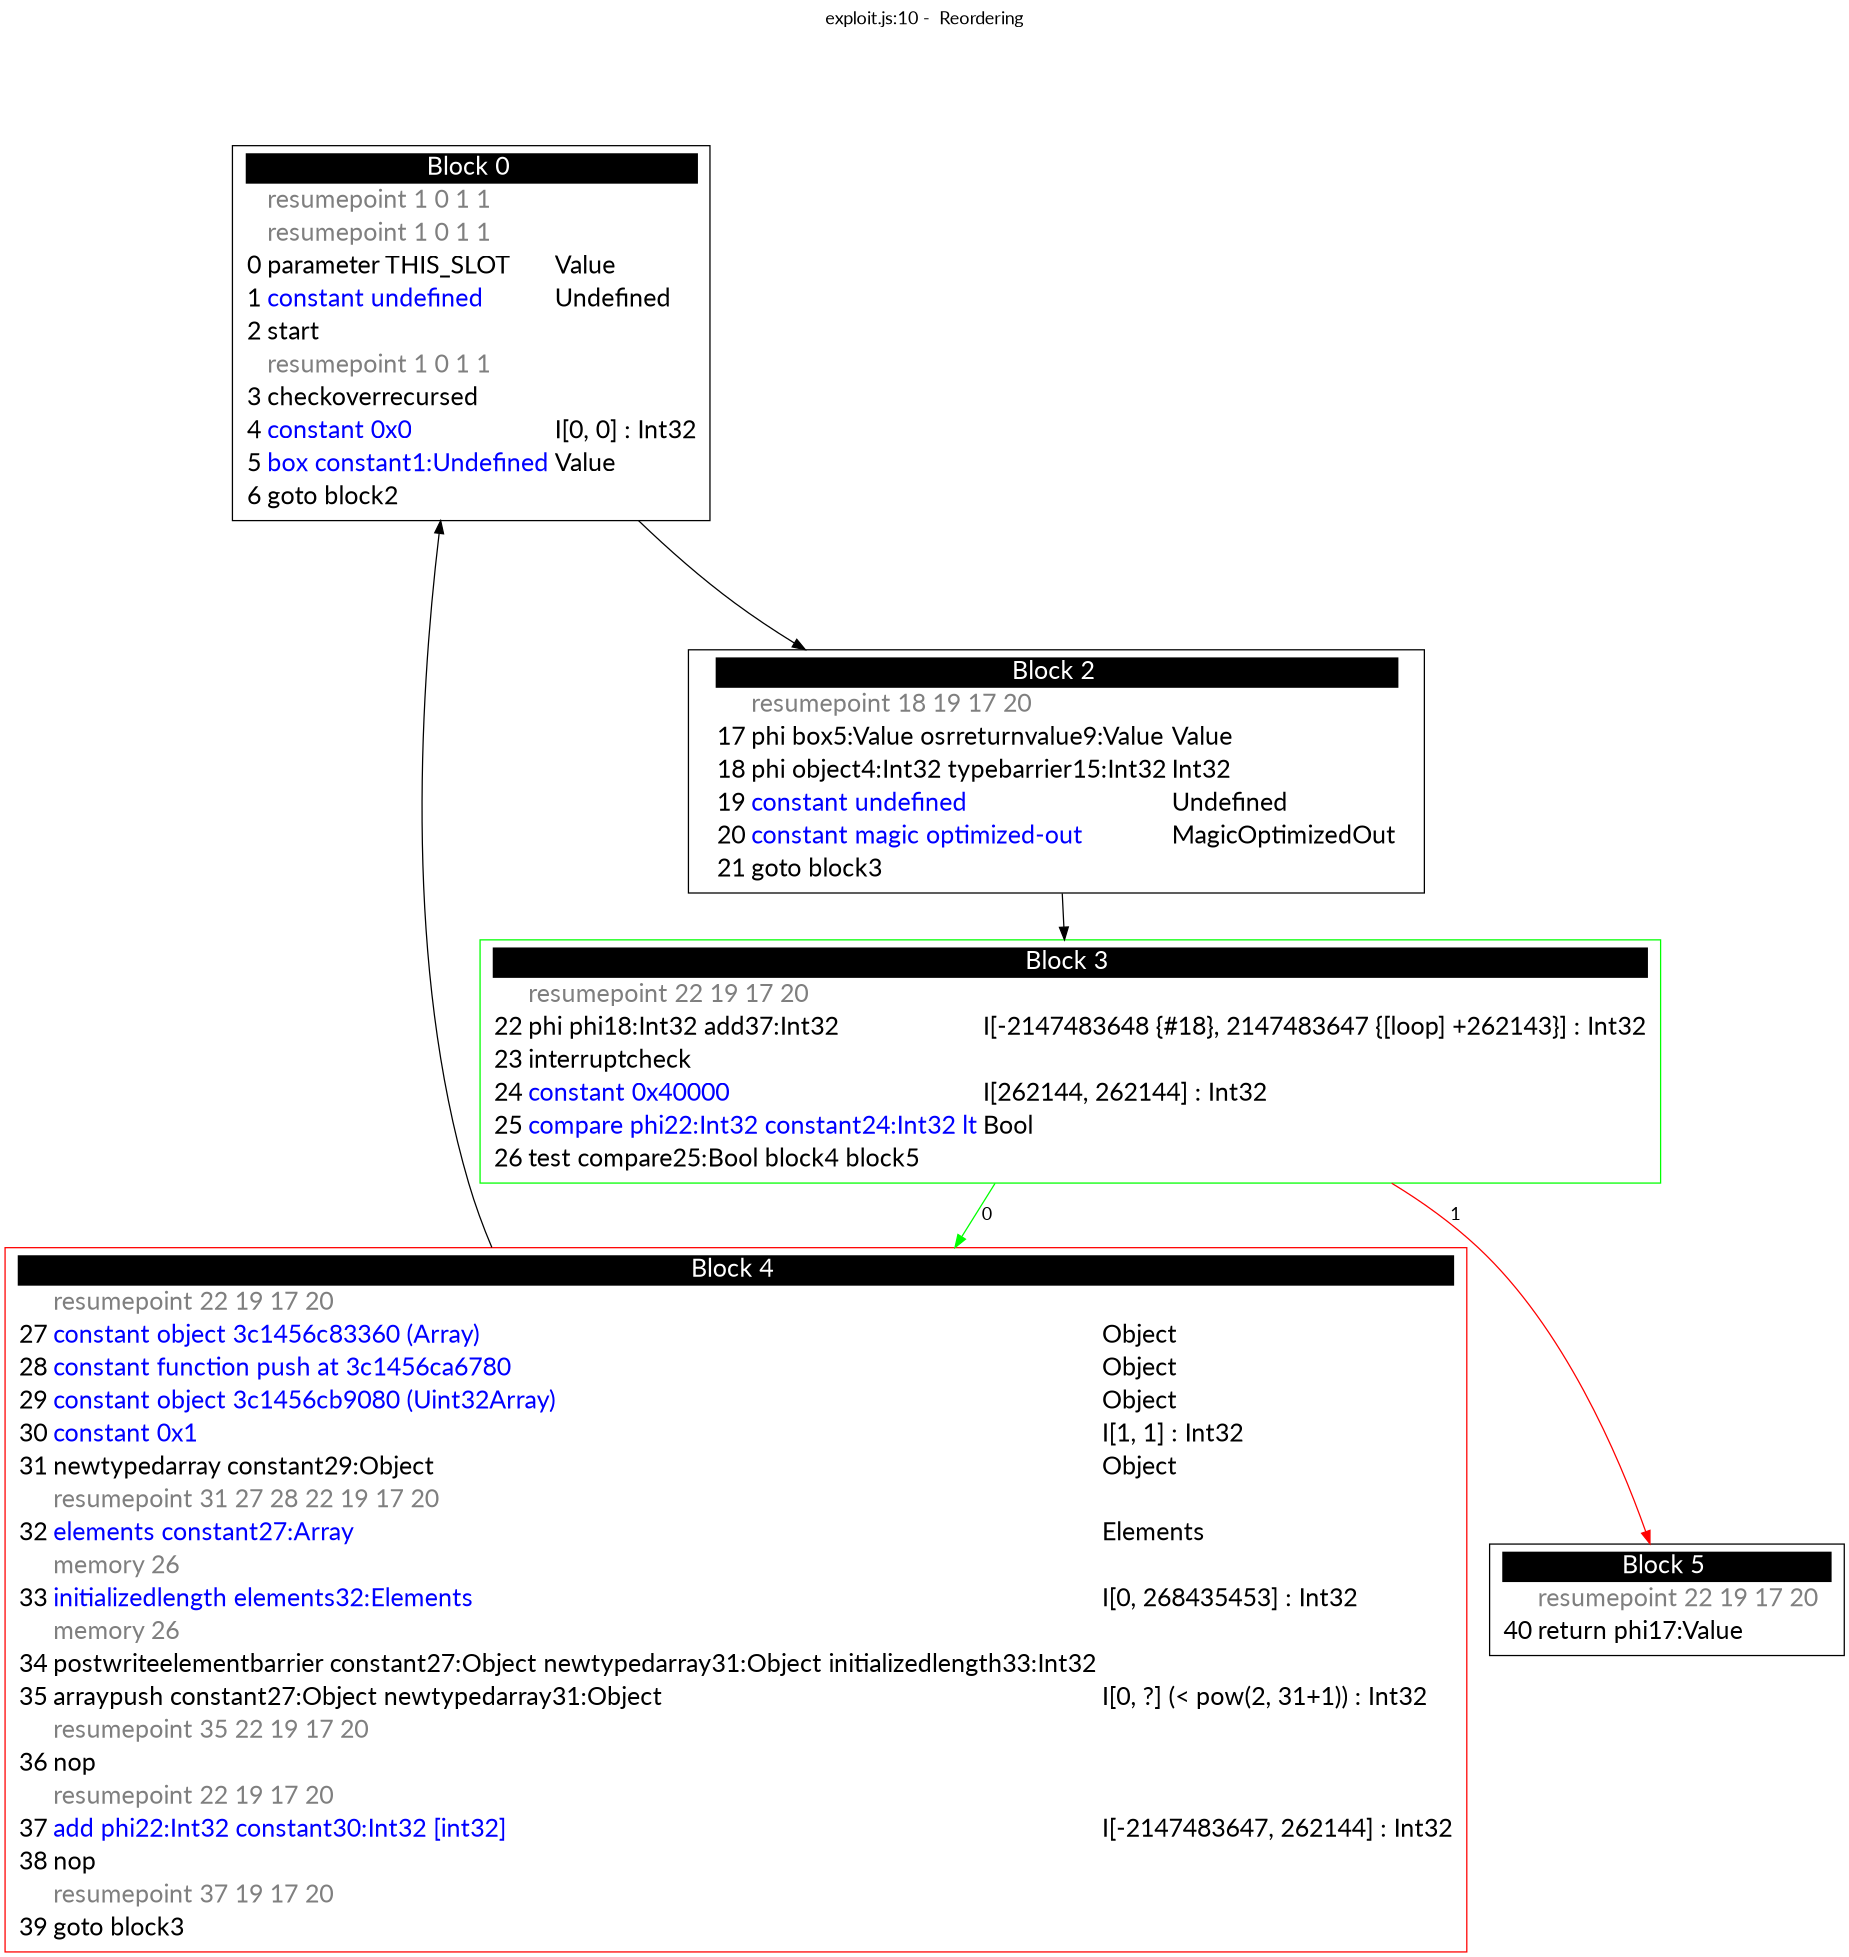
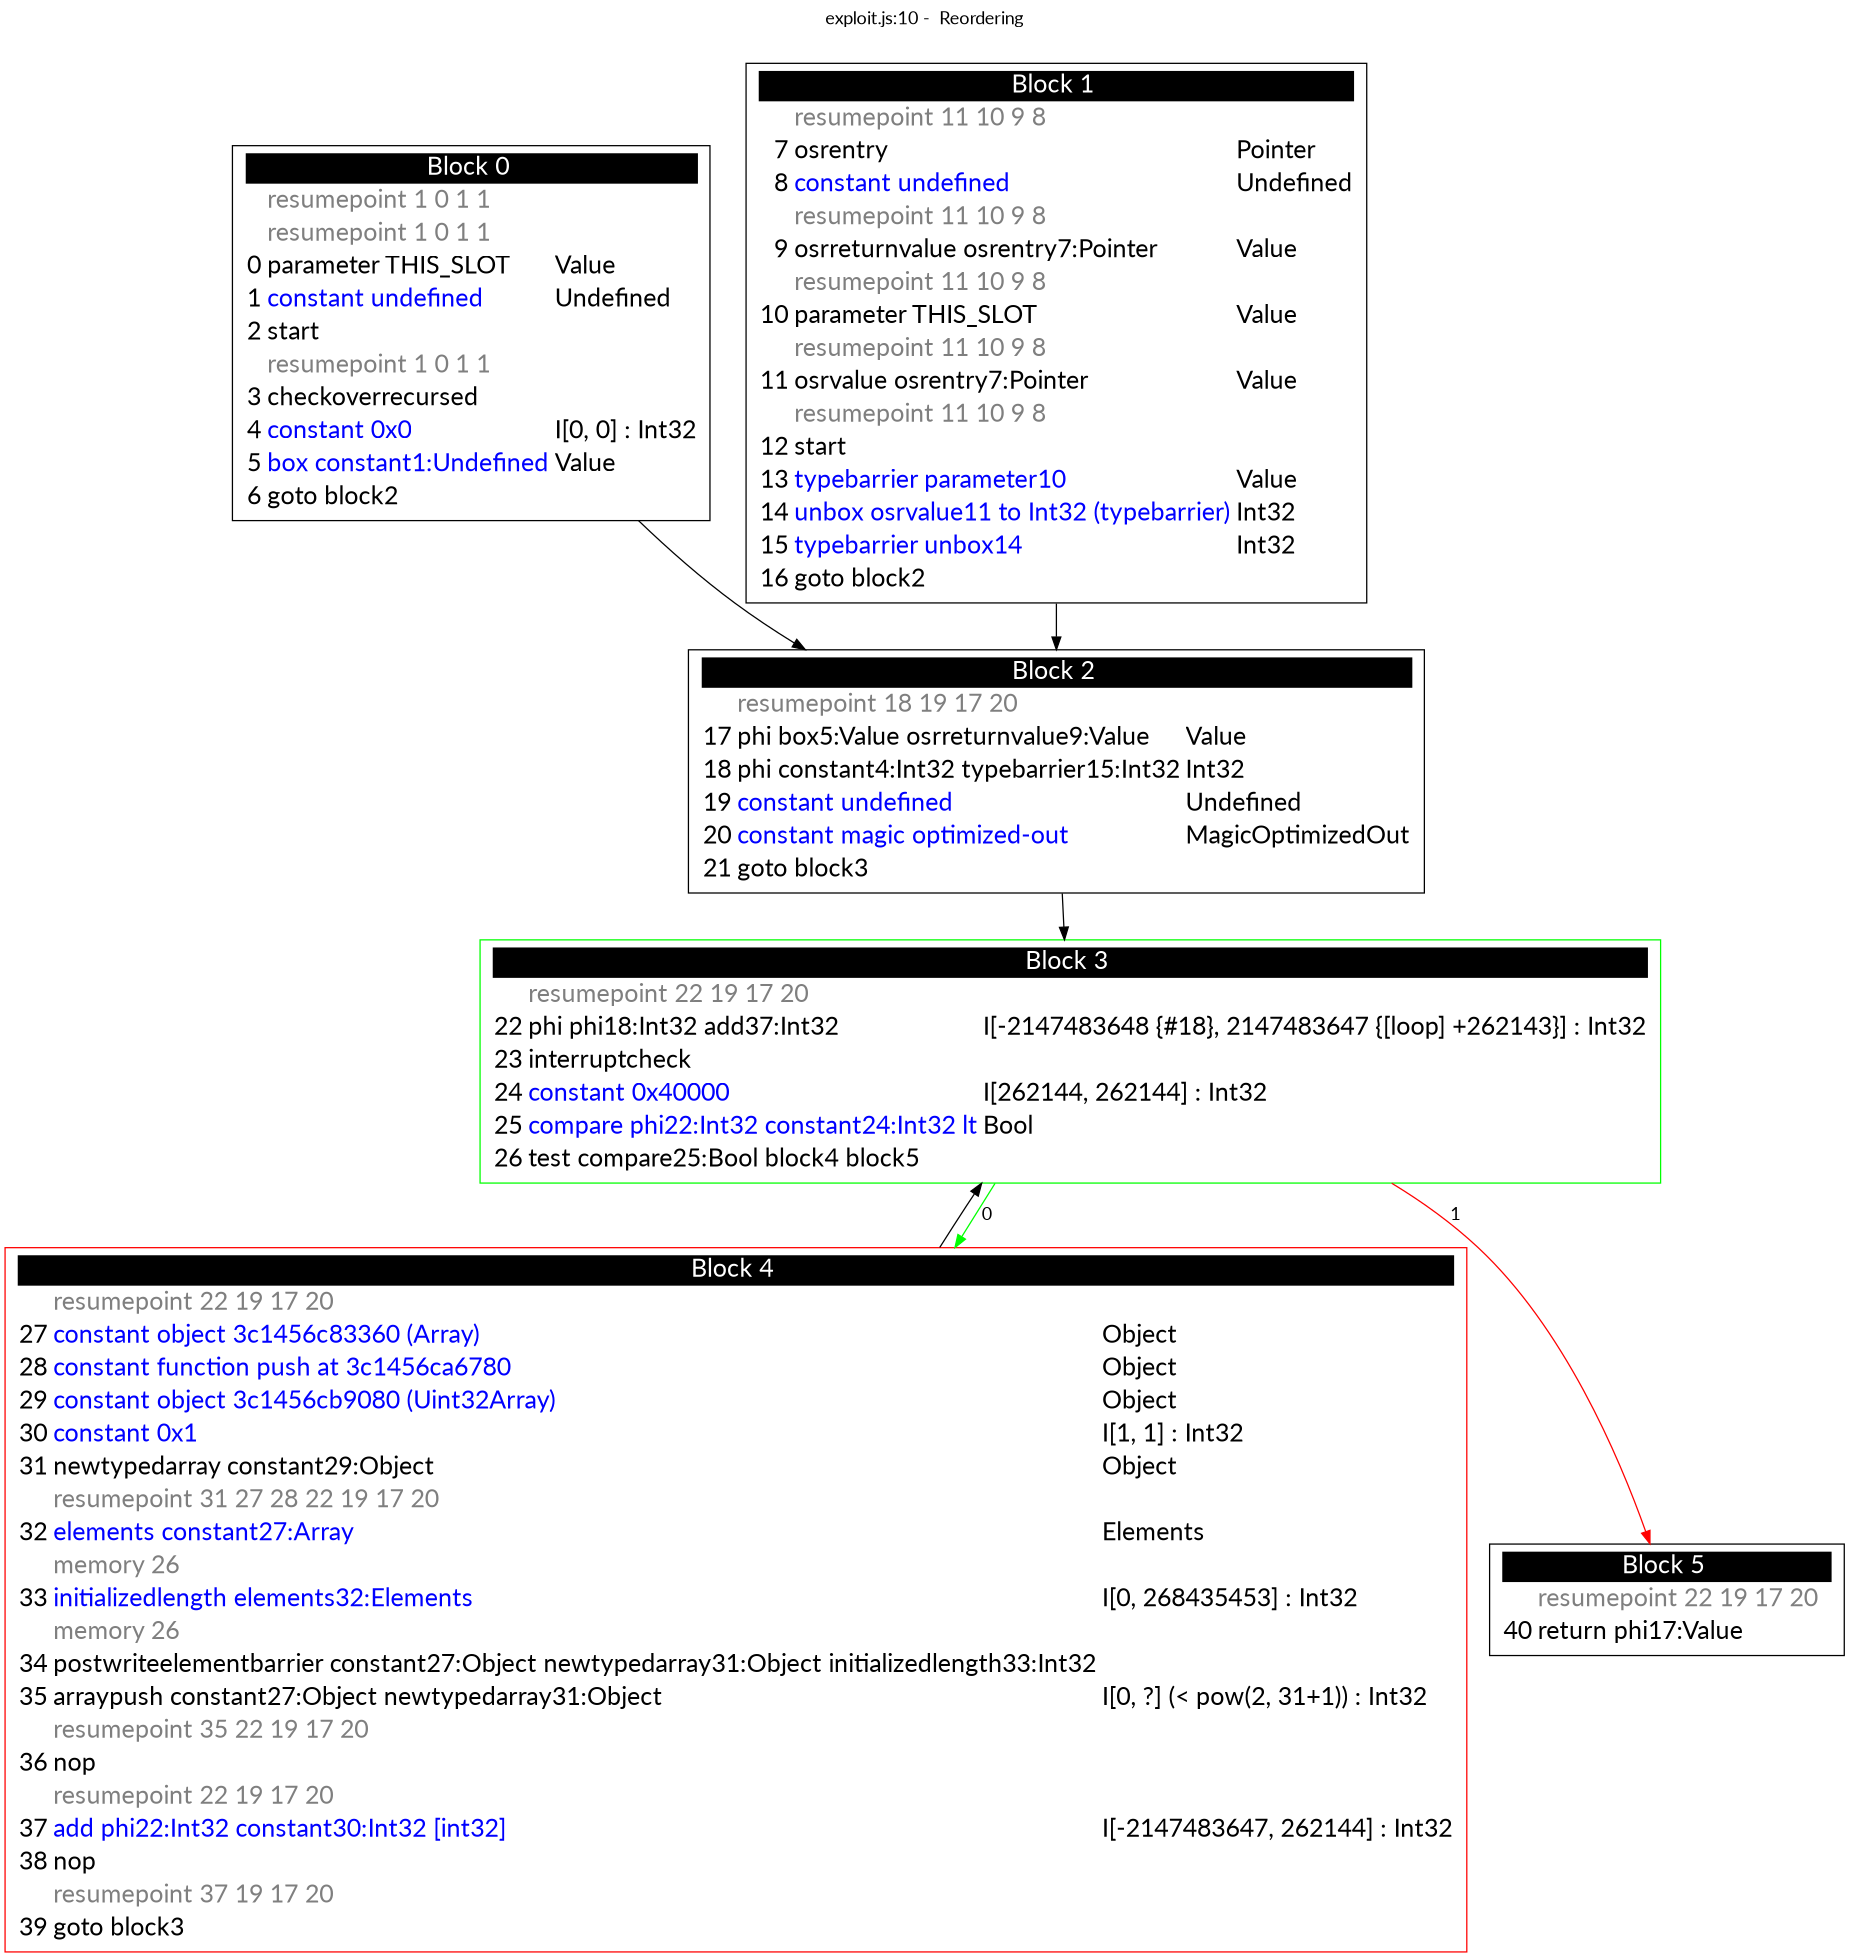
node "Block 1": added
node "Block 2": text "phi object4:Int32 typebarrier15:Int32" -> "phi constant4:Int32 typebarrier15:Int32"
edge "Block 4" -> "Block 0": now "Block 4" -> "Block 3"
